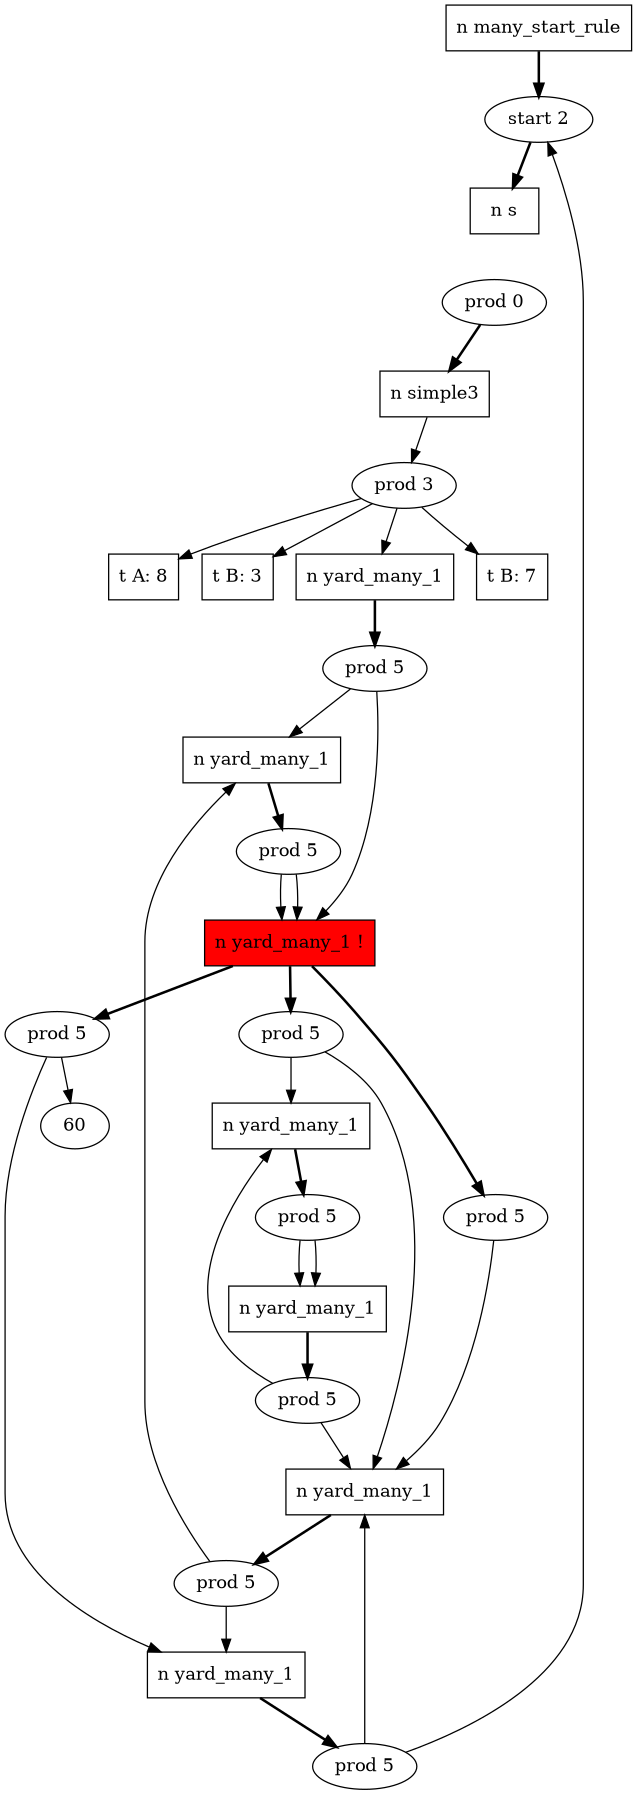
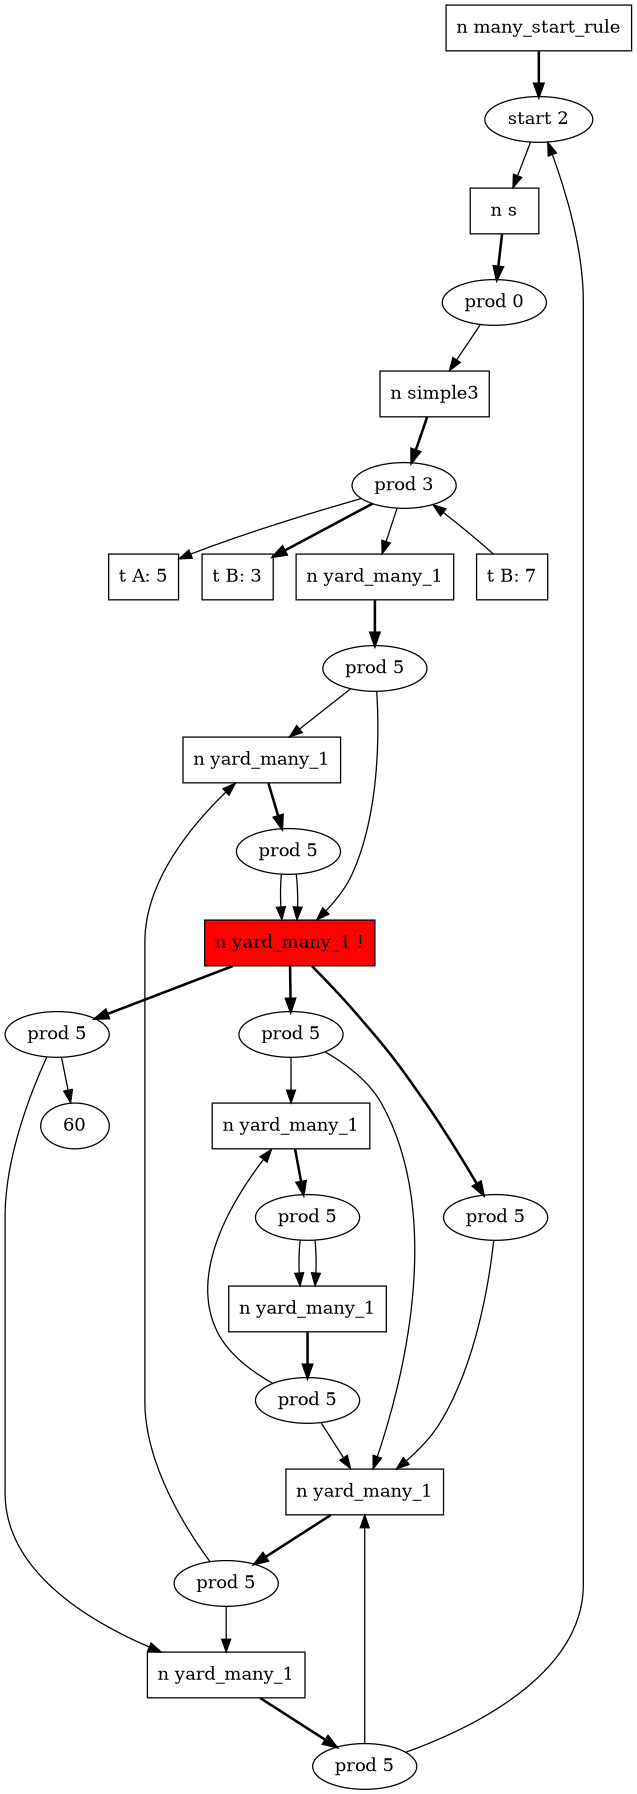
edge "start 2" -> "n s": style bold -> solid
edge "n s" -> "prod 0": added
edge "prod 0" -> "n simple3": style bold -> solid
edge "n simple3" -> "prod 3": style solid -> bold
edge "prod 3" -> "t B: 3": style solid -> bold
edge "prod 3" -> "t B: 7": reversed
node "t A: 8": label "t A: 8" -> "t A: 5"
